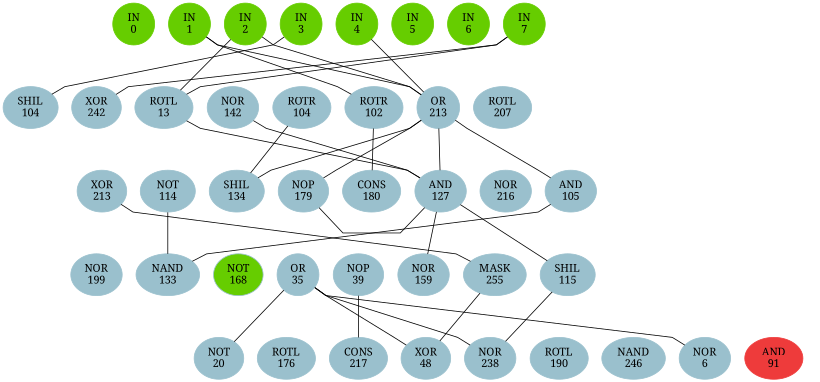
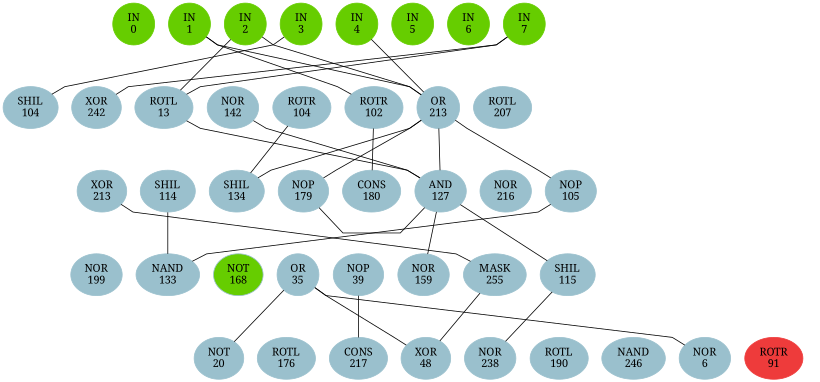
node "NOT 114": label "NOT 114" -> "SHIL 114"
node "AND 105": label "AND 105" -> "NOP 105"
edge "OR 35" -- "NOR 238": removed
node "AND 91": label "AND 91" -> "ROTR 91"
